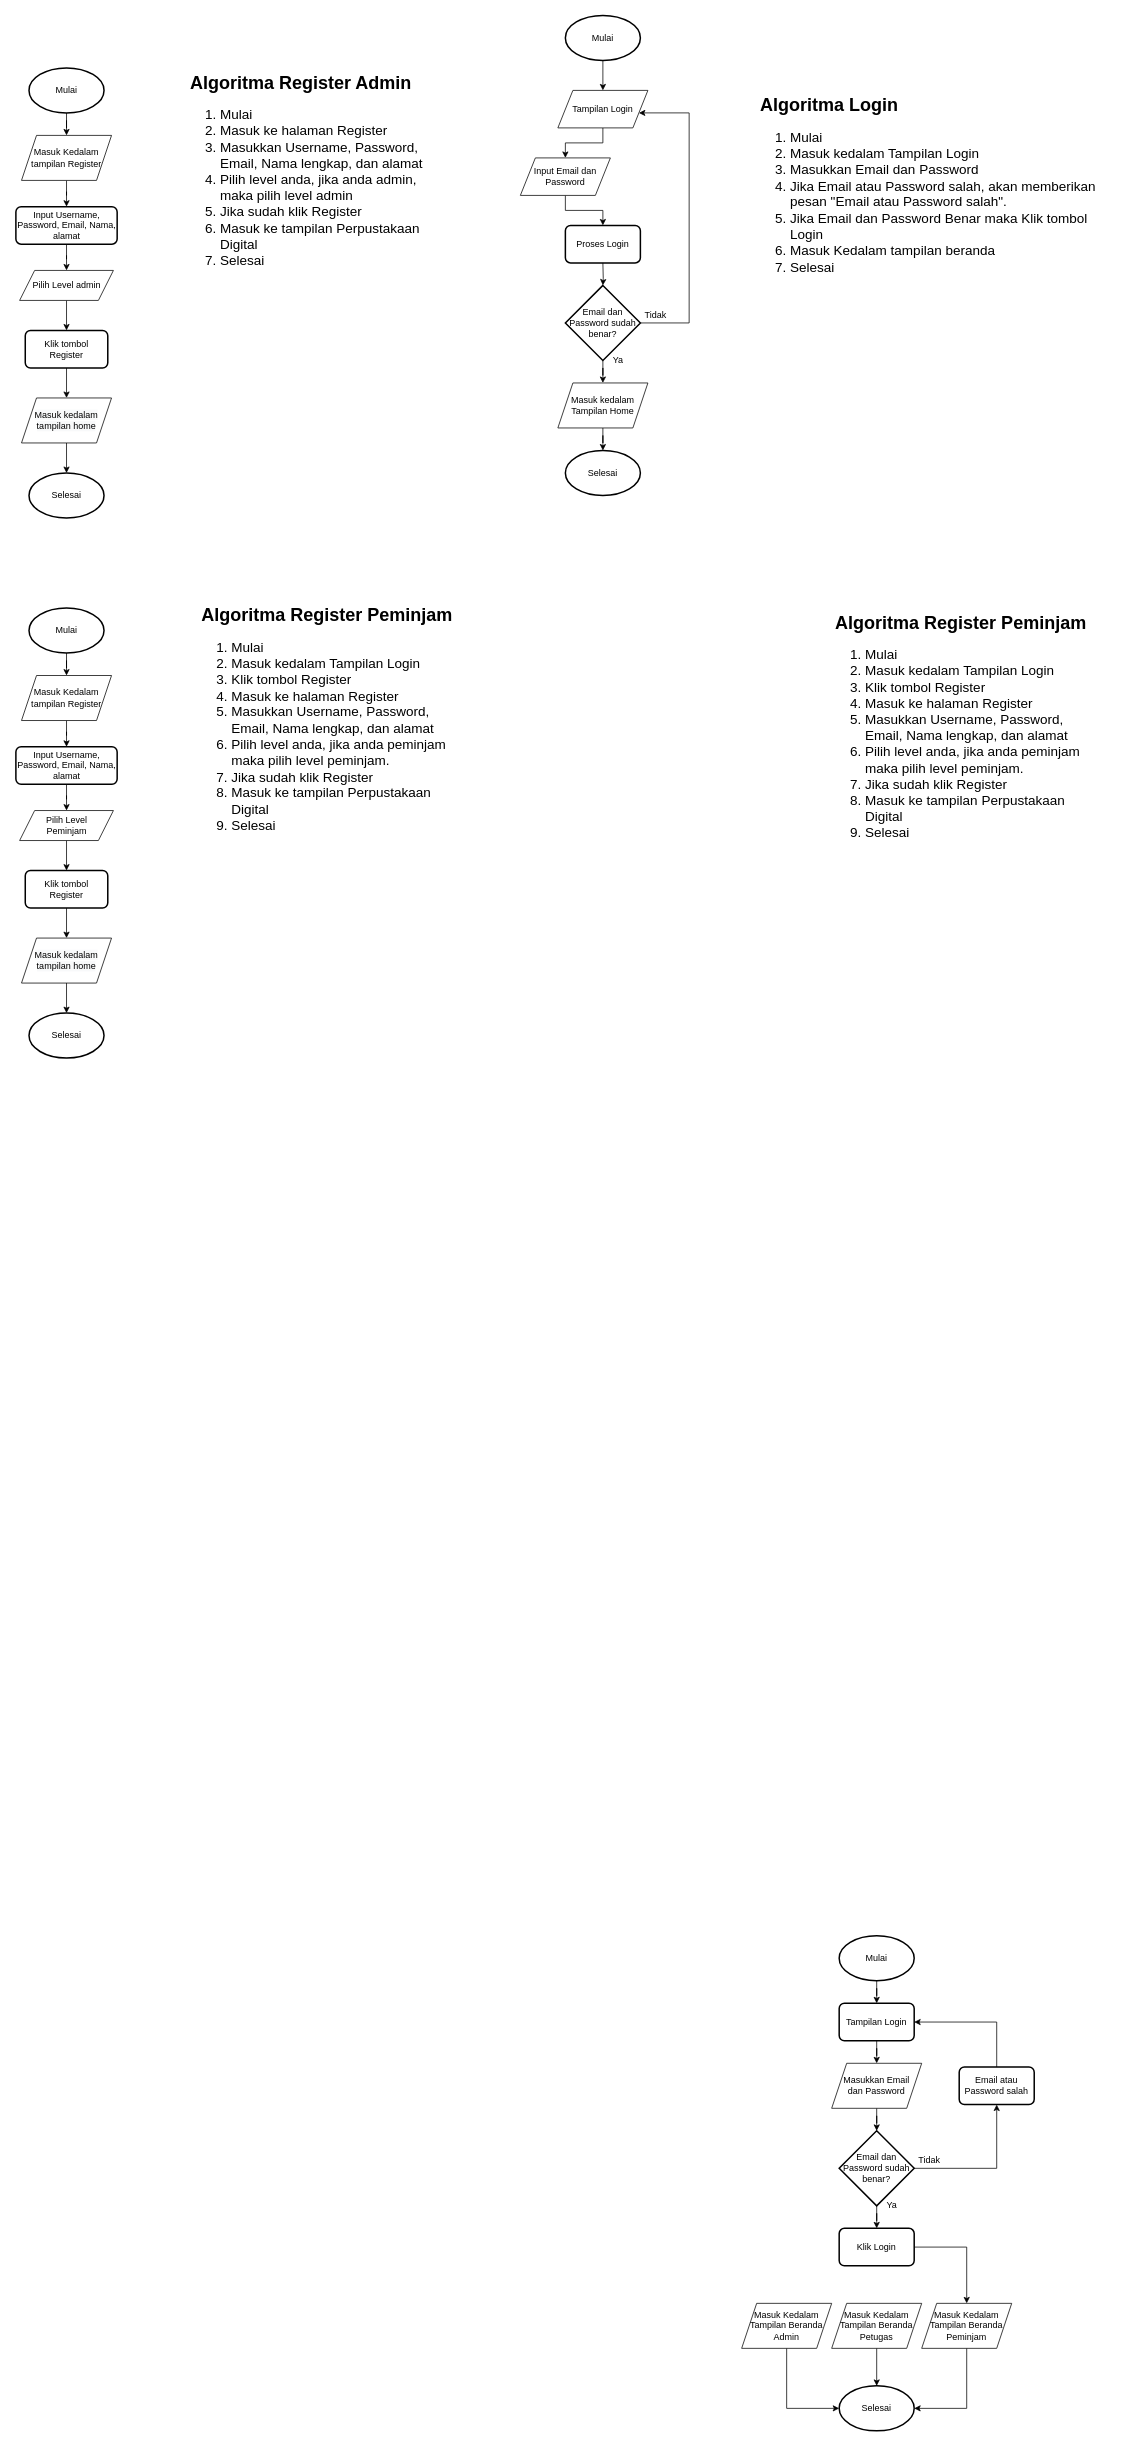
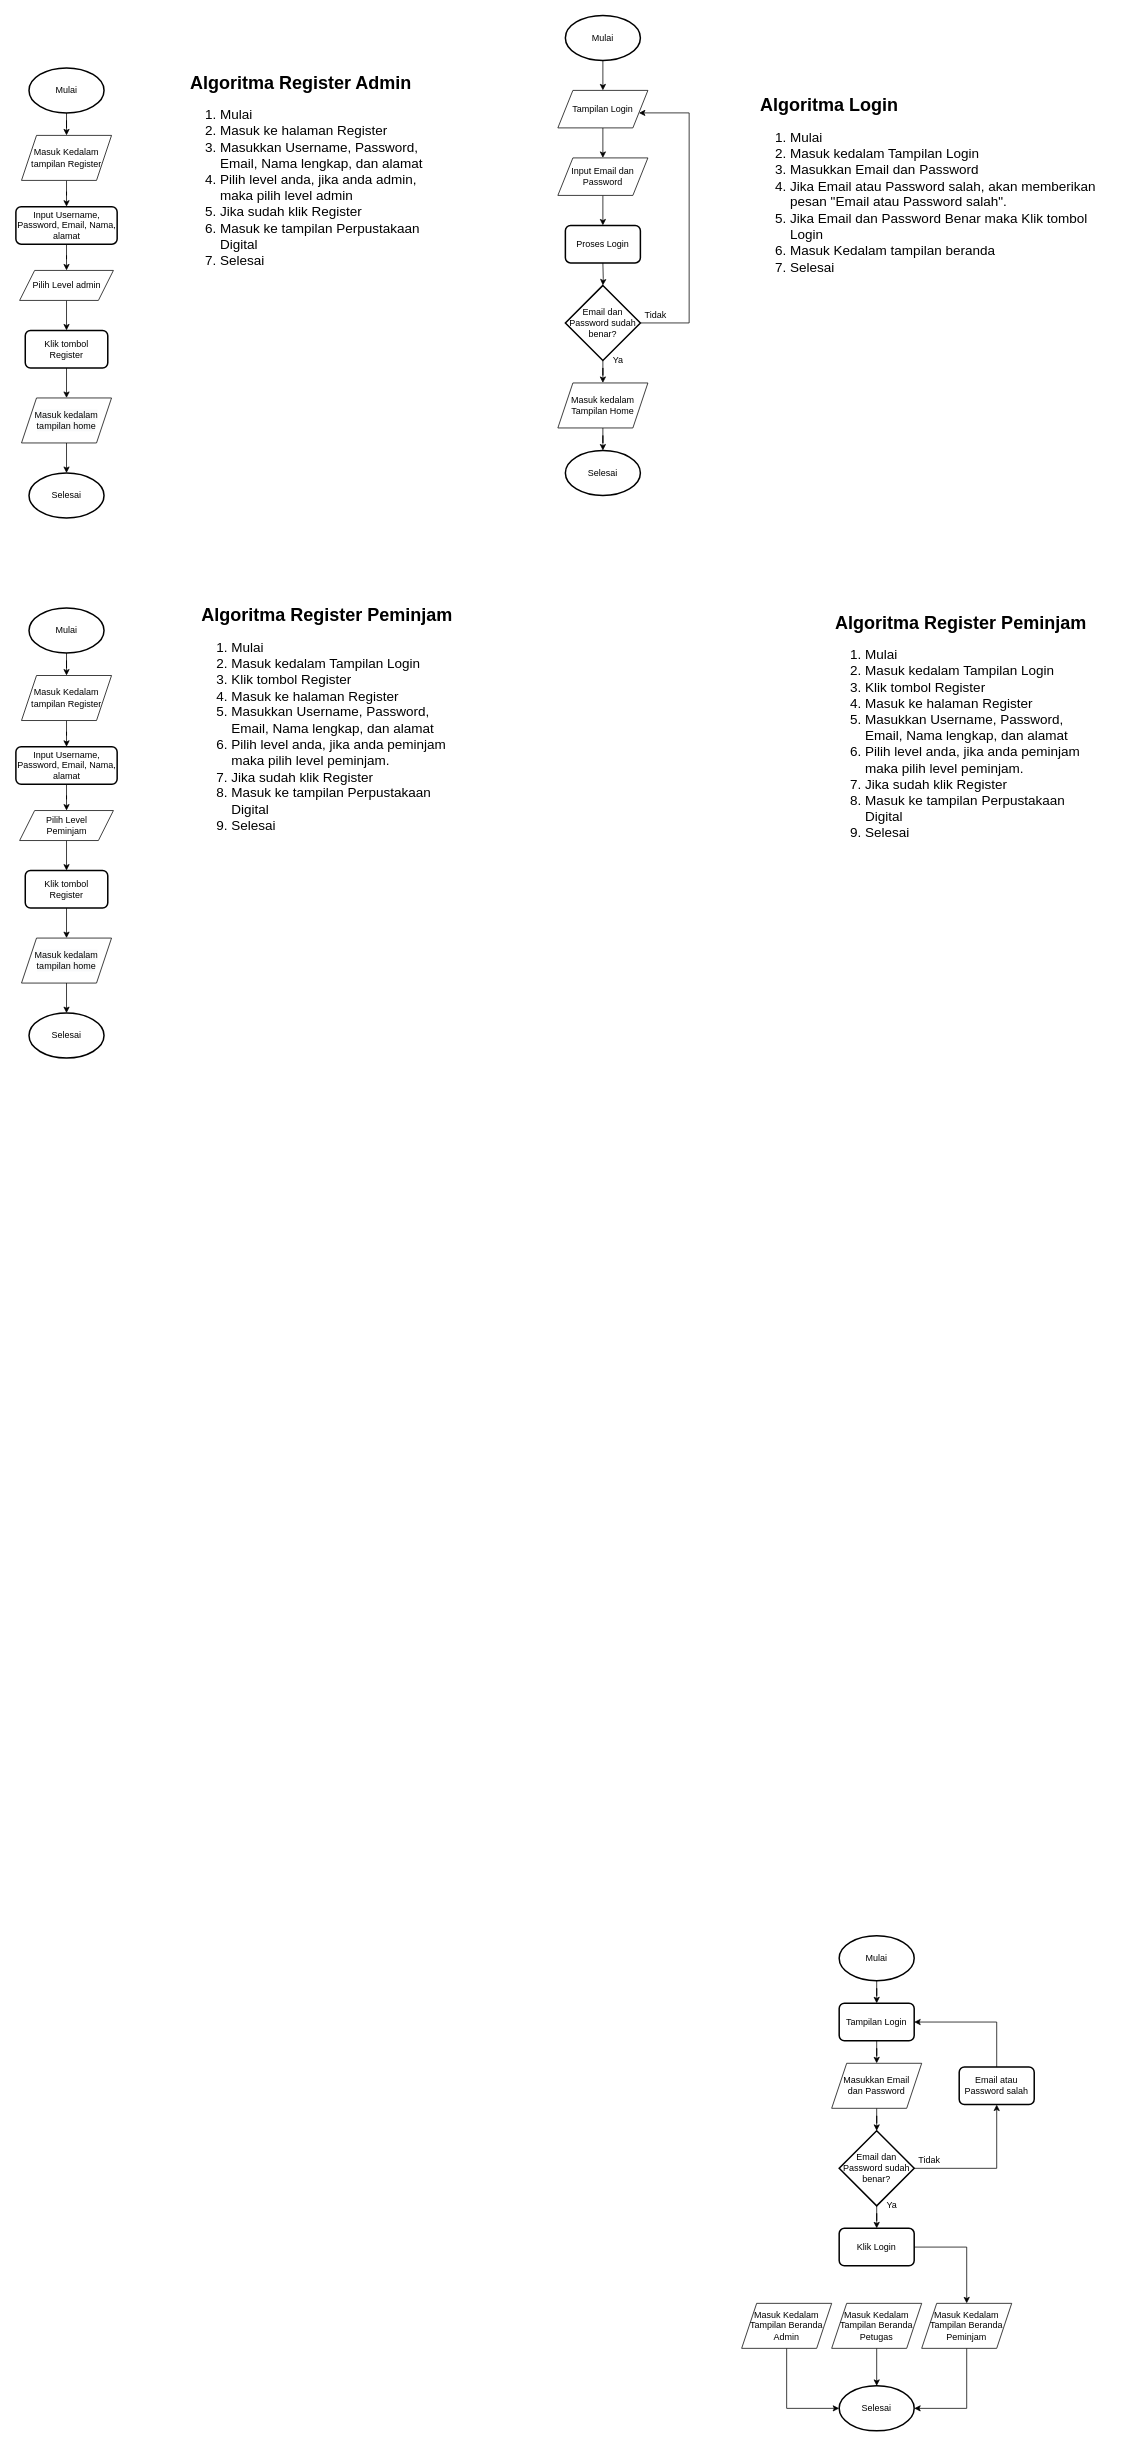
node "Input Email dan Password": moved (565, 177) -> (603, 177)
